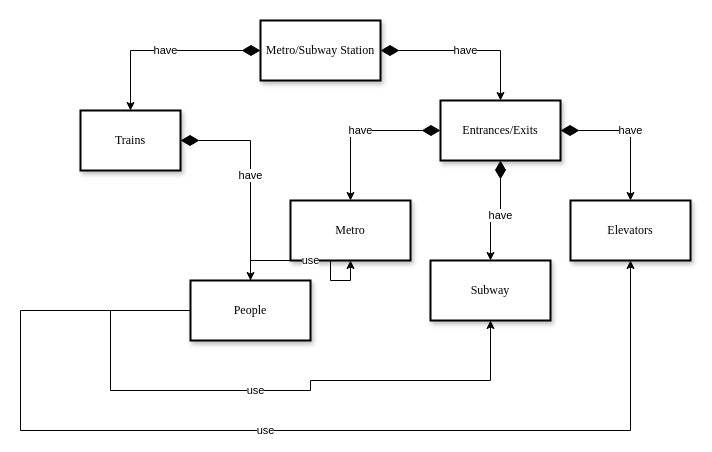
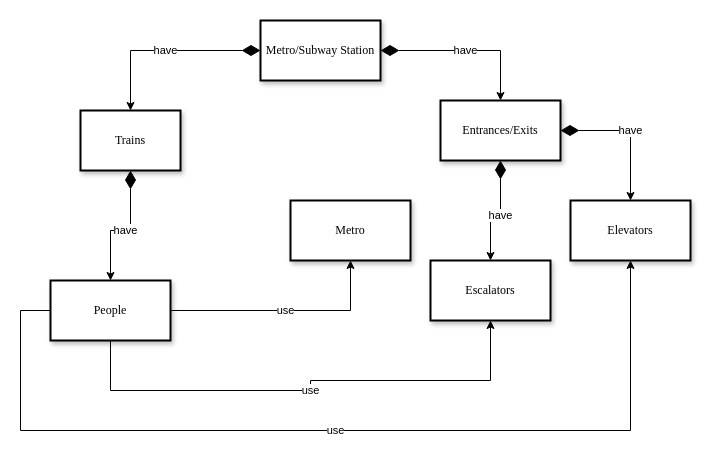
edge "Entrances/Exits" -- "Metro": removed, label "have"
node "Subway": label "Subway" -> "Escalators"
node "People": moved (251, 311) -> (111, 311)
